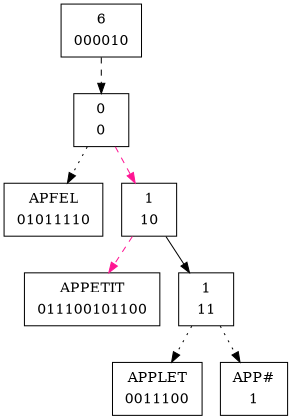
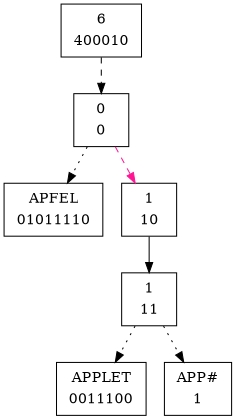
node "6": text "000010" -> "400010"
node "APPETIT": removed
